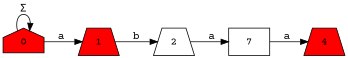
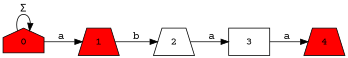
node "7": label "7" -> "3"
